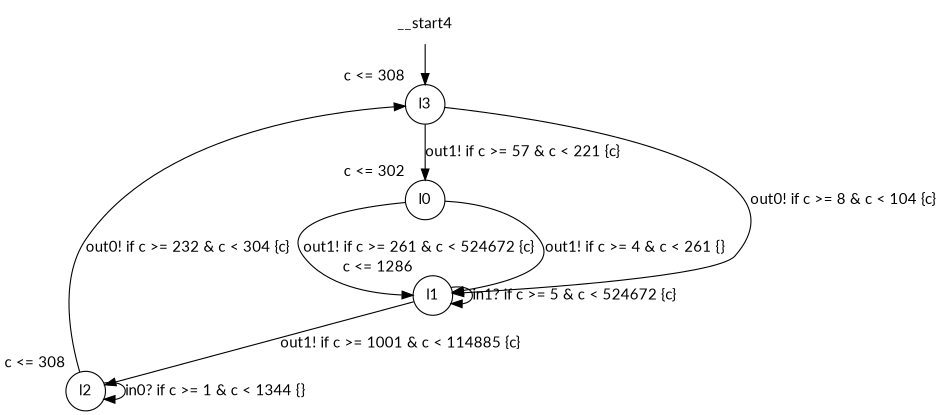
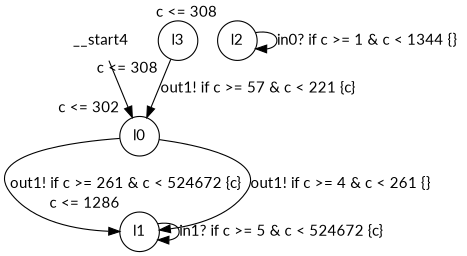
edge "__start4" -> "l3 c <= 308": now "__start4" -> "l0 c <= 302"
edge "l2 c <= 308" -> "l3 c <= 308": removed, label "out0! if c >= 232 & c < 304 {c}"
edge "l3 c <= 308" -> "l1 c <= 1286": removed, label "out0! if c >= 8 & c < 104 {c}"
edge "l1 c <= 1286" -> "l2 c <= 308": removed, label "out1! if c >= 1001 & c < 114885 {c}"
